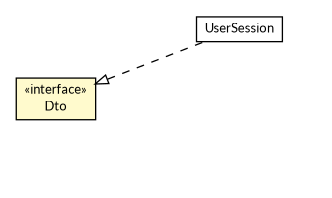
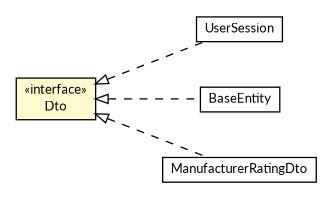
node "BaseEntity": added
node "ManufacturerRatingDto": added
